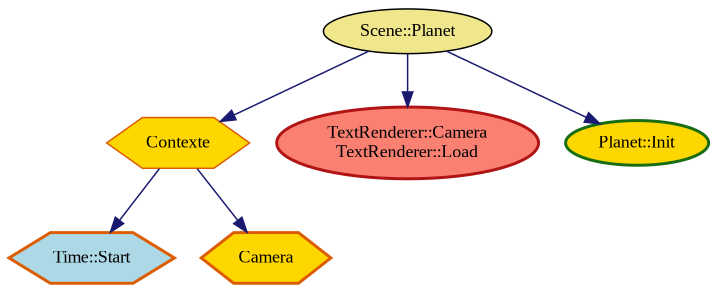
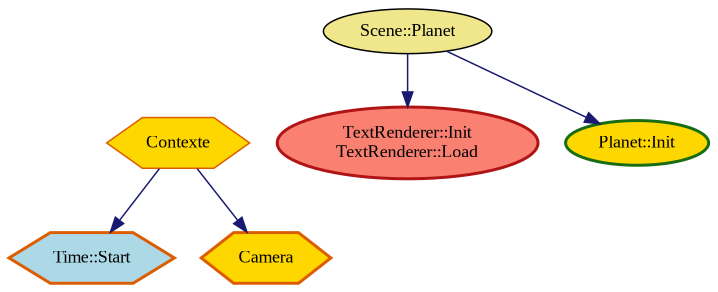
edge "Scene::Planet" -> "Contexte": removed
node "TextRenderer::Camera TextRenderer::Load": label "TextRenderer::Camera TextRenderer::Load" -> "TextRenderer::Init TextRenderer::Load"
